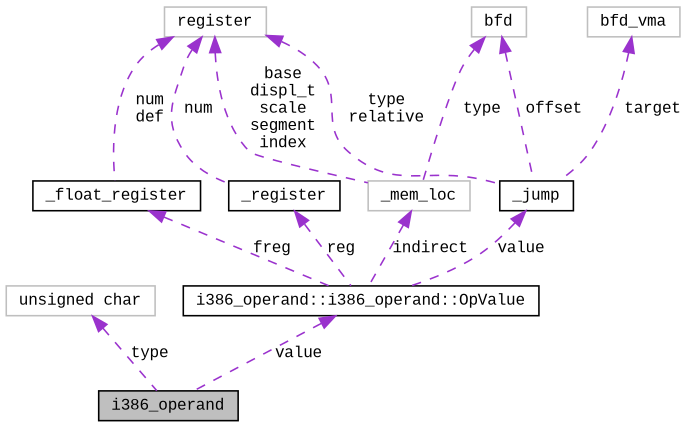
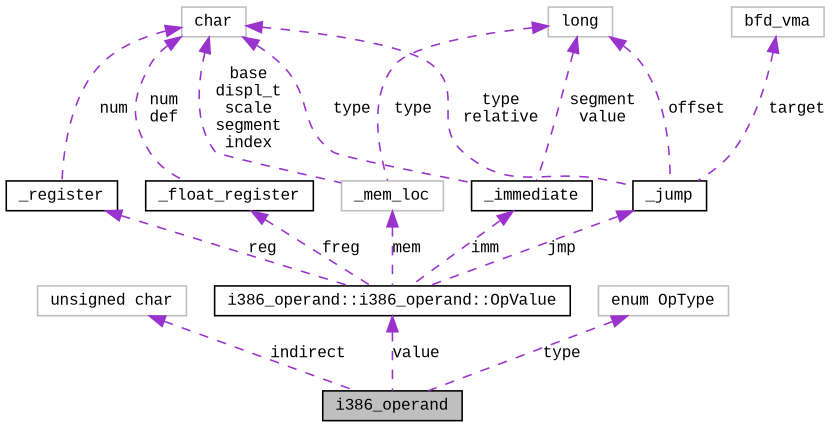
node "register": label "register" -> "char"
node "bfd": label "bfd" -> "long"
node "_immediate": added
edge "i386_operand::i386_operand::OpValue" -> "_mem_loc": label "indirect" -> "mem"
edge "i386_operand::i386_operand::OpValue" -> "_jump": label "value" -> "jmp"
node "enum OpType": added
edge "i386_operand" -> "unsigned char": label "type" -> "indirect"
